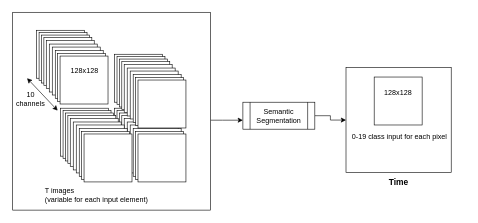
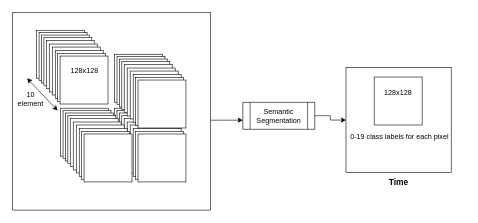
node "10 channels": label "10 channels" -> "10 element"
node "0-19 class input for each pixel": label "0-19 class input for each pixel" -> "0-19 class labels for each pixel"
node "T images (variable for each input element)": removed
